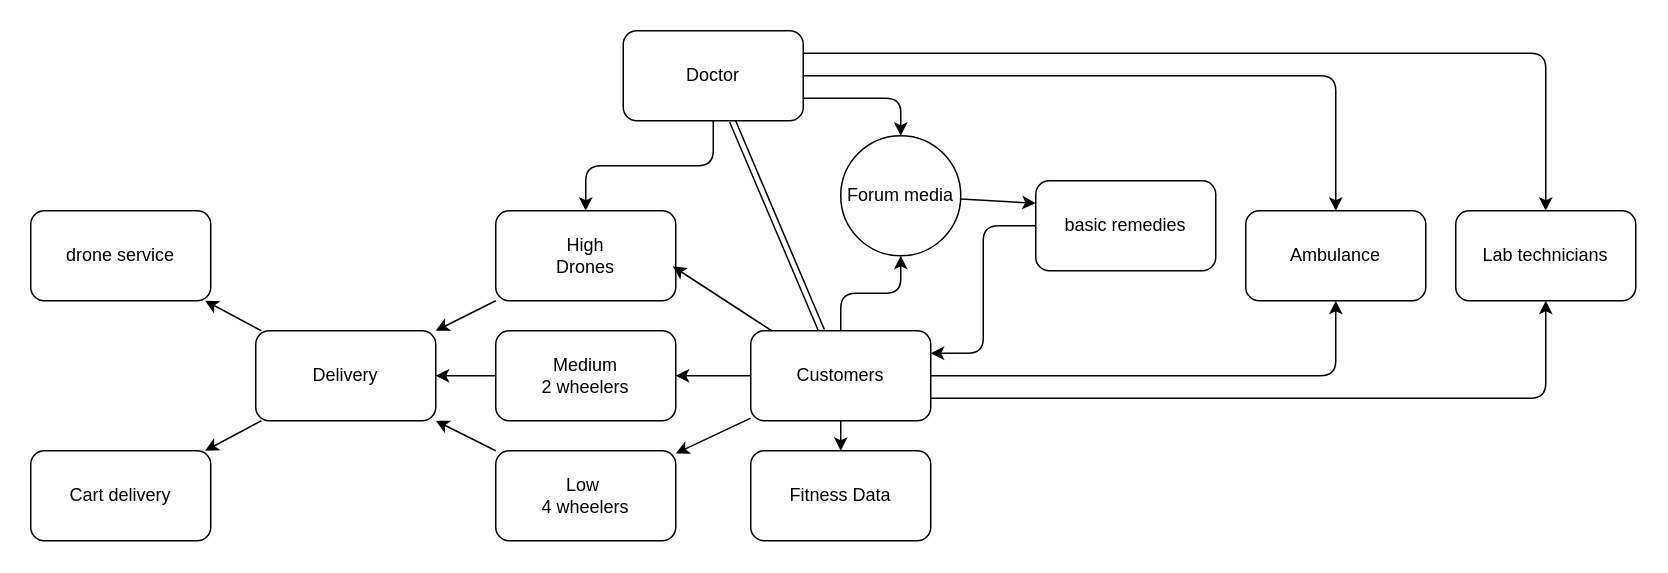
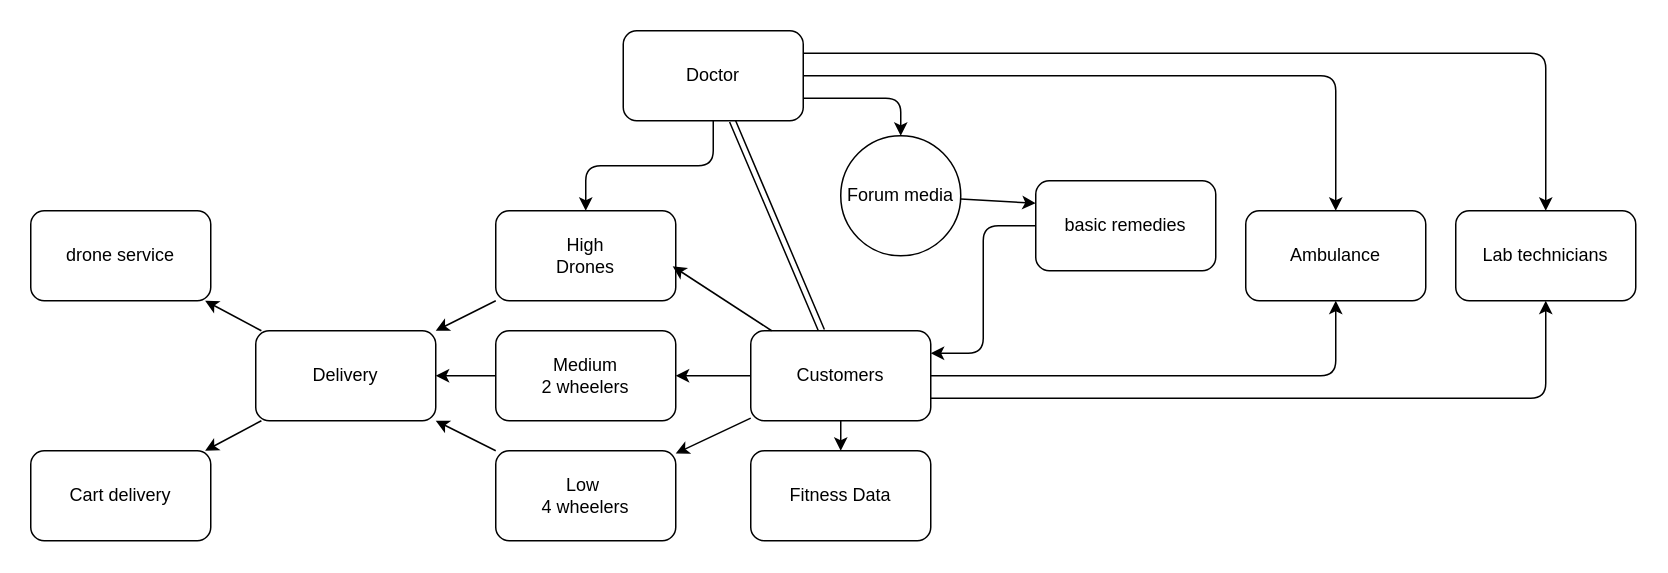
edge "Customers" -> "Forum media": removed
